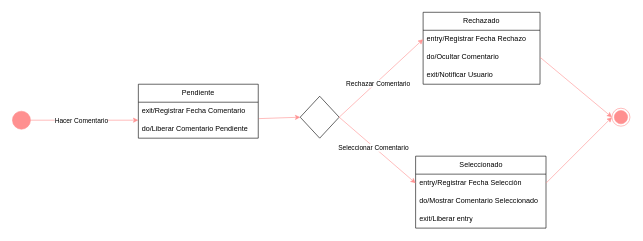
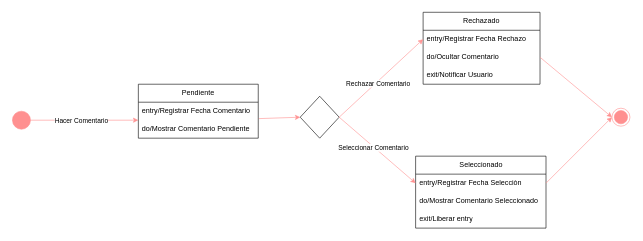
node "exit/Registrar Fecha Comentario": label "exit/Registrar Fecha Comentario" -> "entry/Registrar Fecha Comentario"
node "do/Liberar Comentario Pendiente": label "do/Liberar Comentario Pendiente" -> "do/Mostrar Comentario Pendiente"
